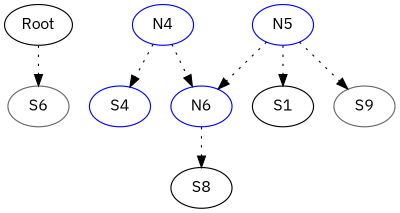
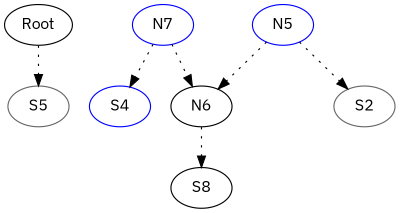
node "N4": label "N4" -> "N7"
node "S6": label "S6" -> "S5"
node "N6": color blue -> black
node "S1": removed
node "S9": label "S9" -> "S2"
